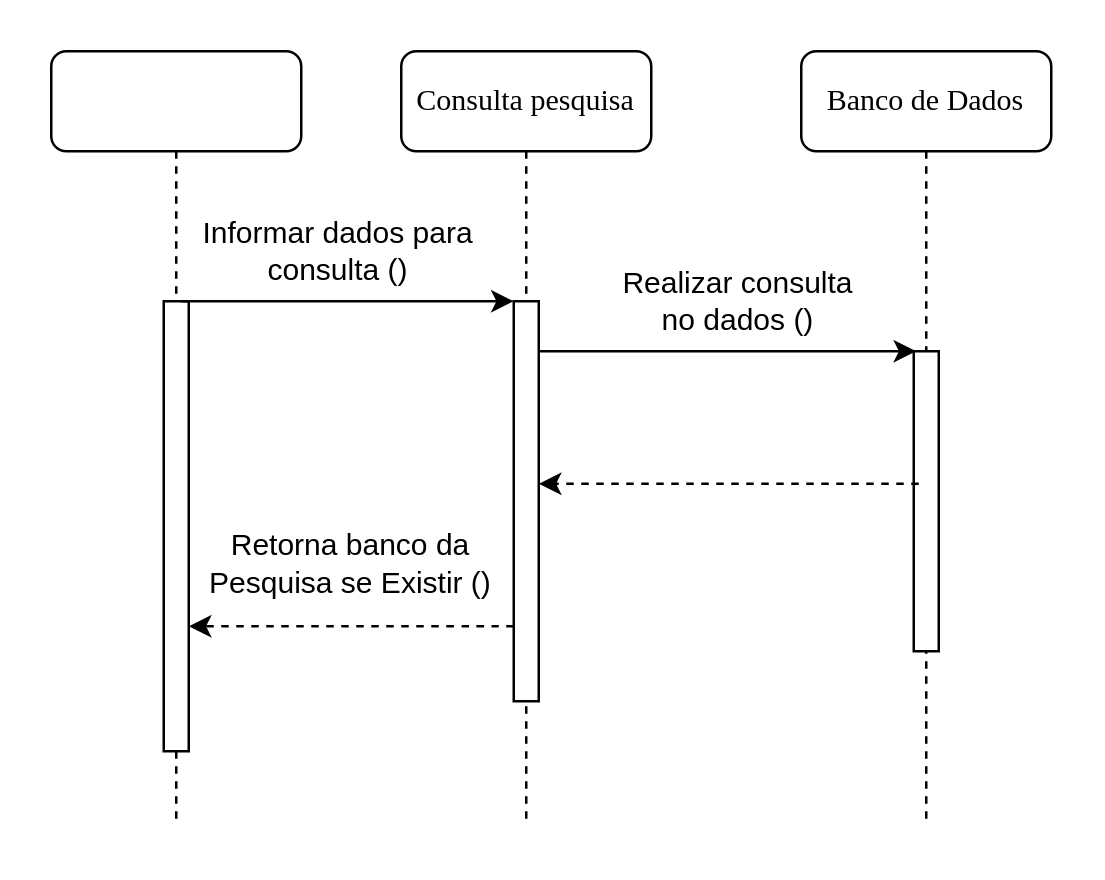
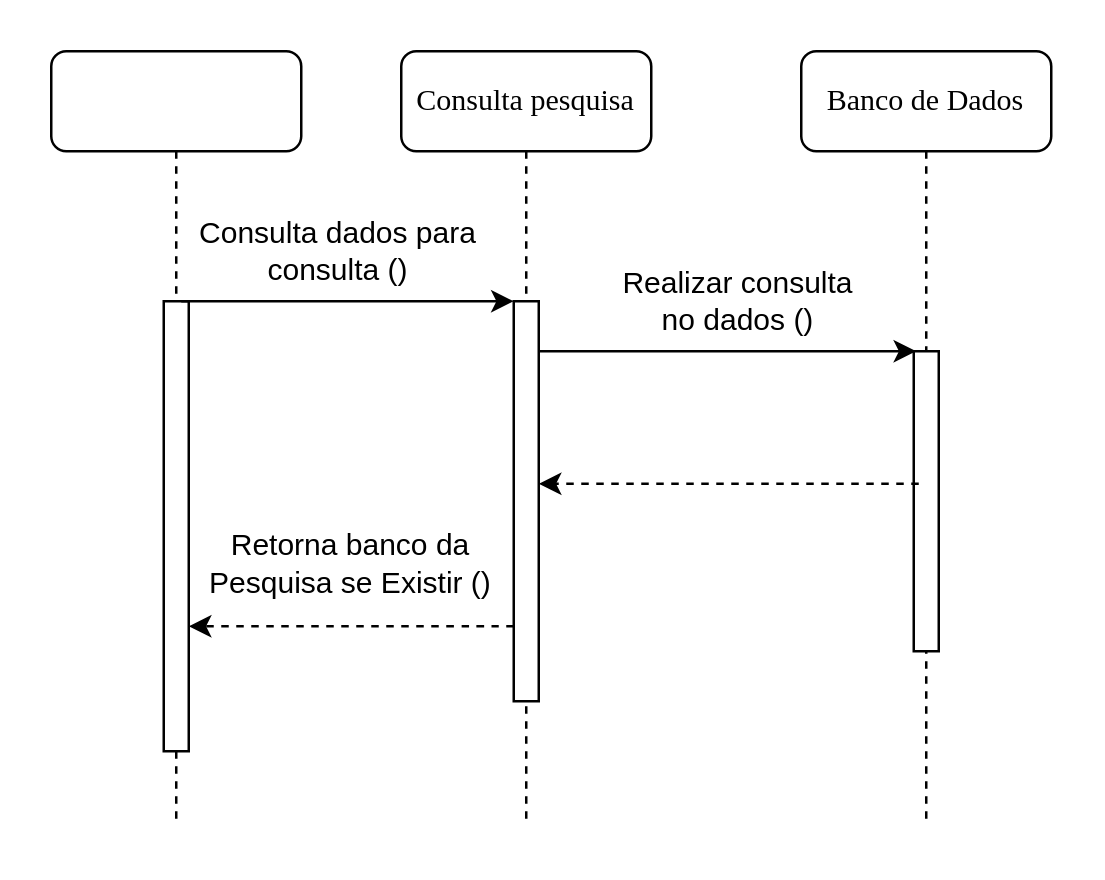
node "Informar dados para consulta ()": label "Informar dados para consulta ()" -> "Consulta dados para consulta ()"
